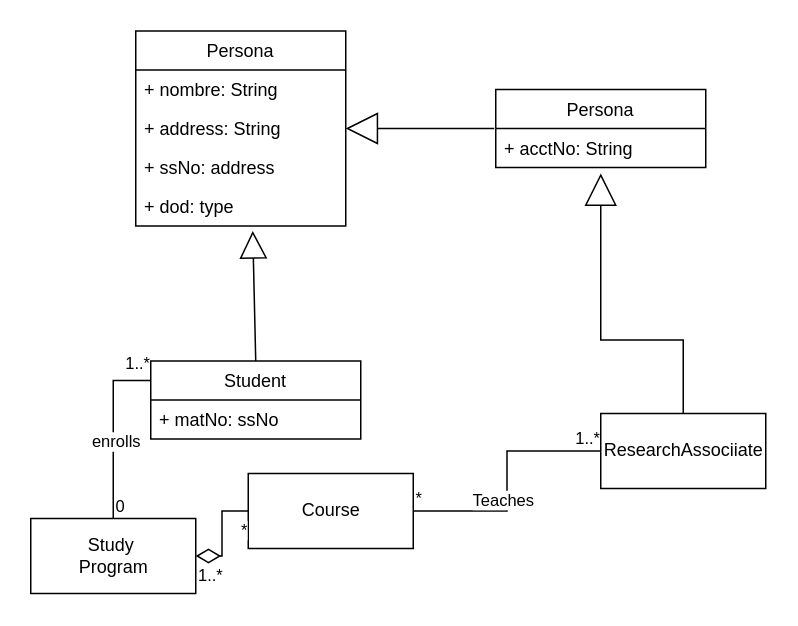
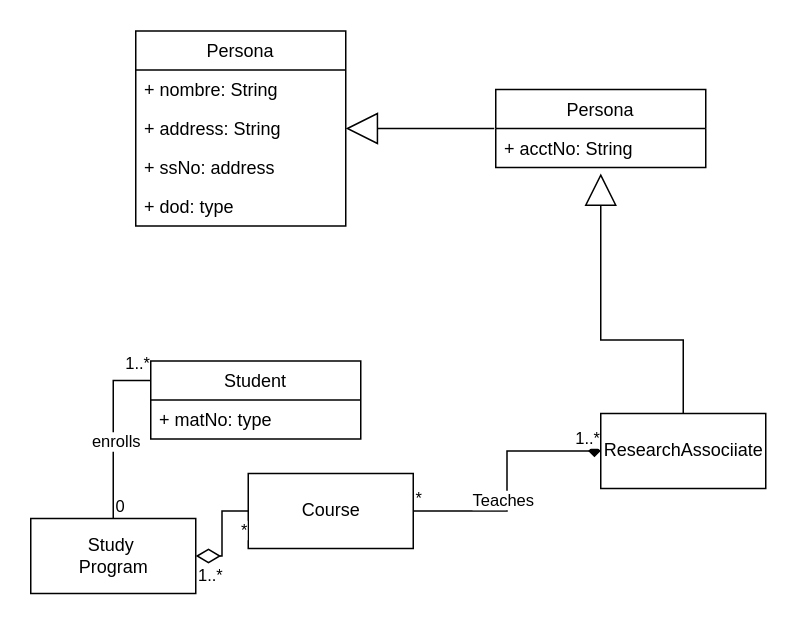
edge "Student" -> "+ dod: type": removed
node "+ matNo: ssNo": label "+ matNo: ssNo" -> "+ matNo: type"
edge "ResearchAssociiate" -- "Course": arrowhead none -> diamond
